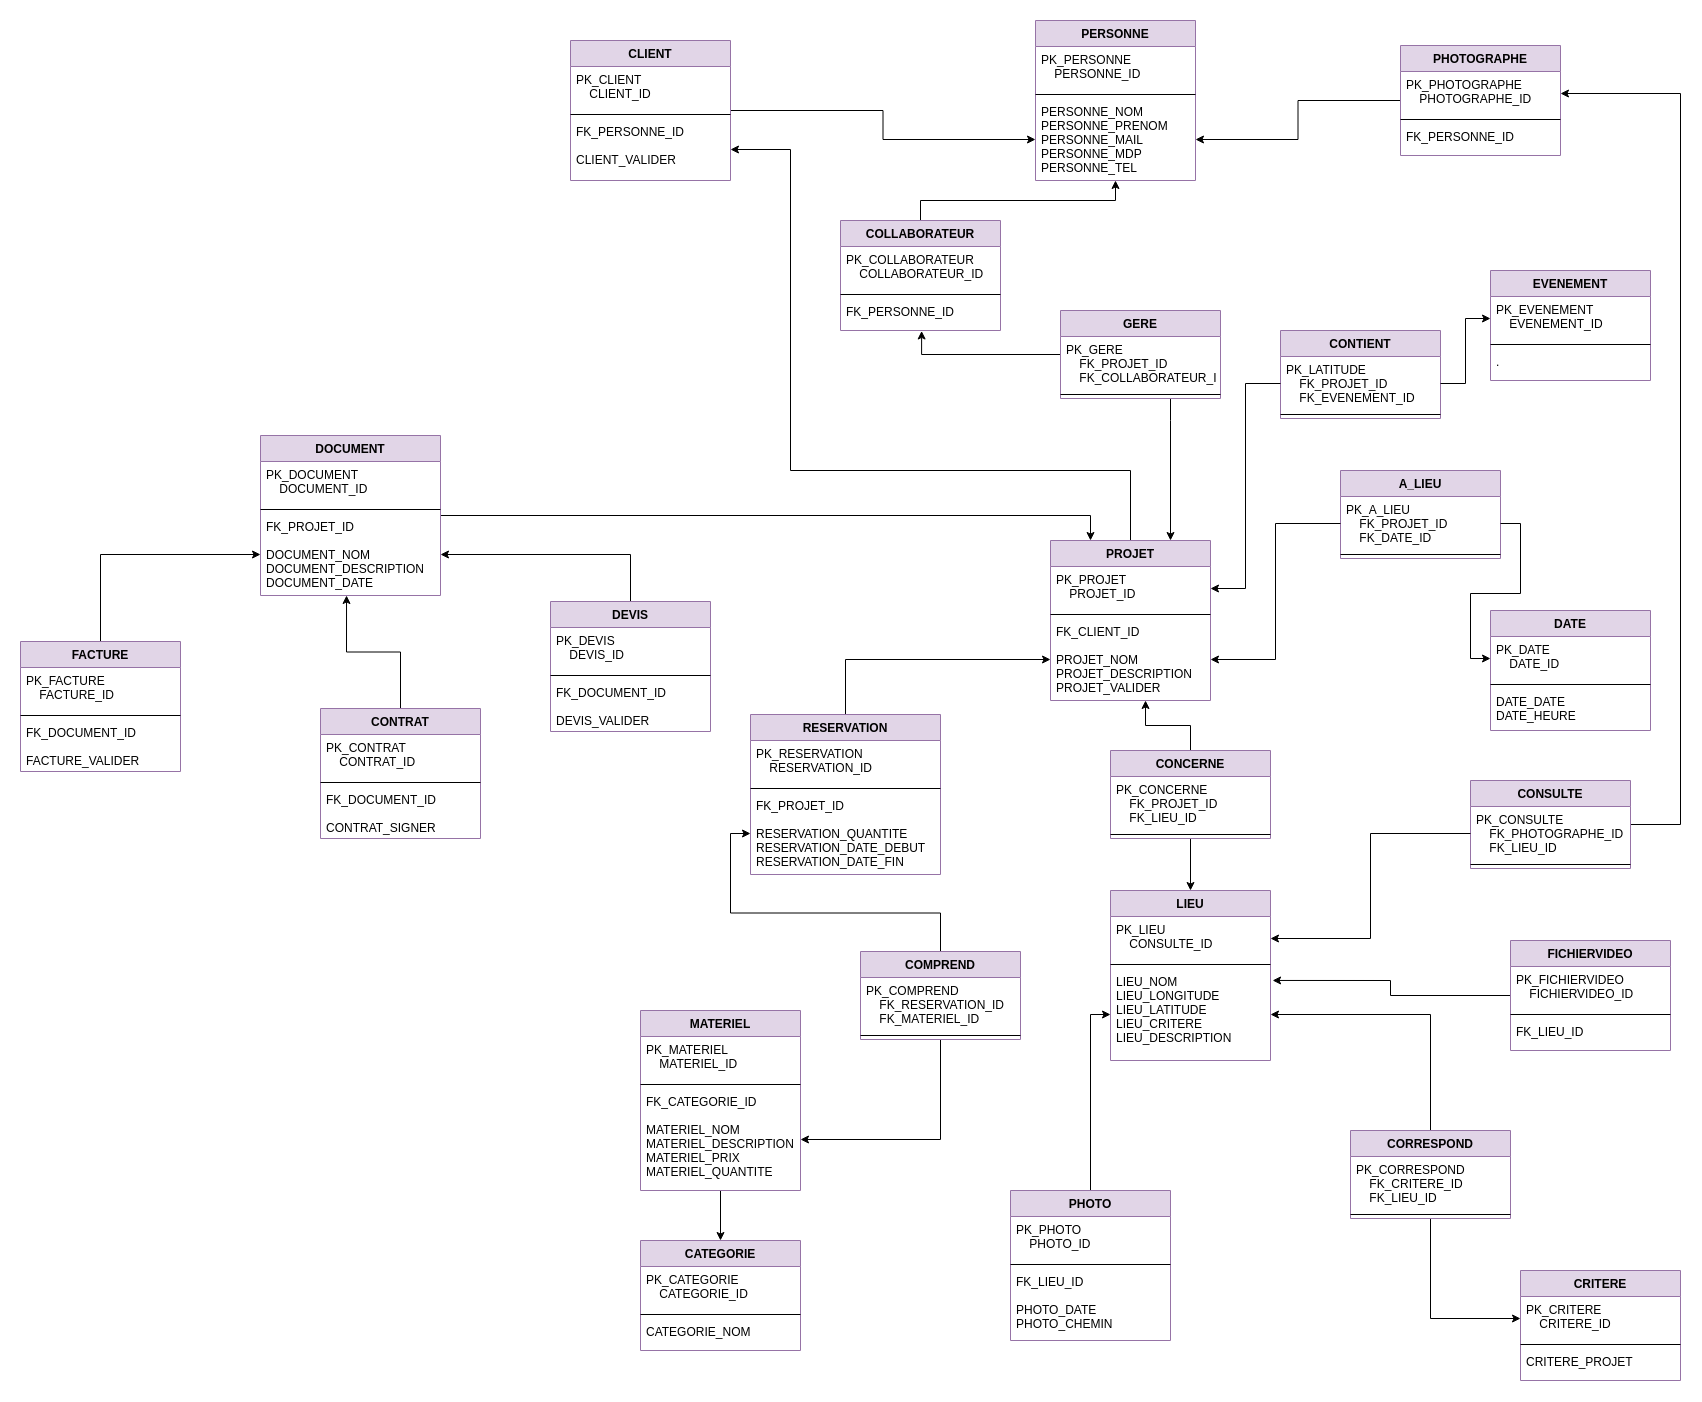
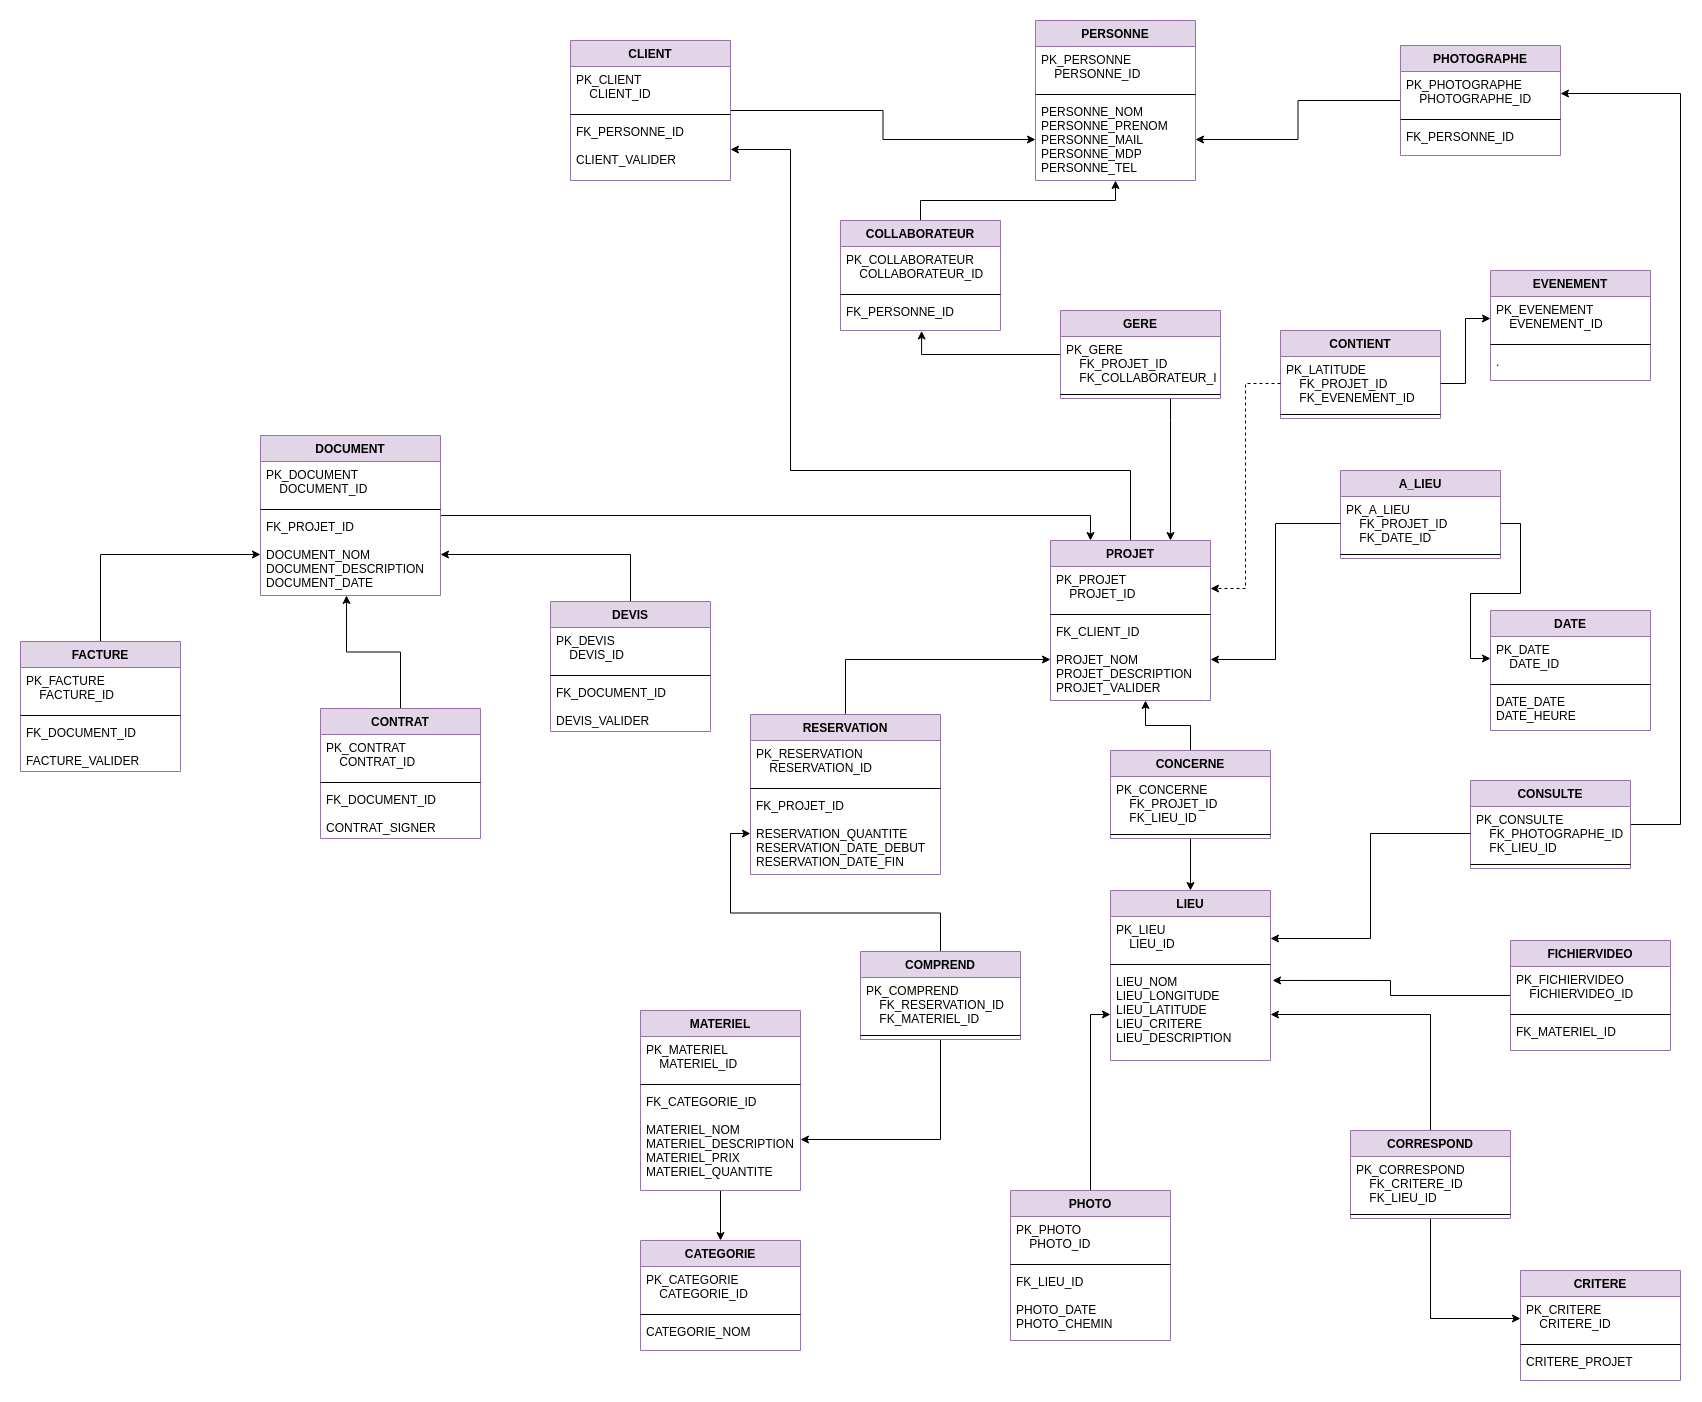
edge "PK_LATITUDE FK_PROJET_ID FK_EVENEMENT_ID" -> "PK_PROJET PROJET_ID": style solid -> dashed
node "PK_LIEU CONSULTE_ID": label "PK_LIEU CONSULTE_ID" -> "PK_LIEU LIEU_ID"
node "FK_LIEU_ID": label "FK_LIEU_ID" -> "FK_MATERIEL_ID"
